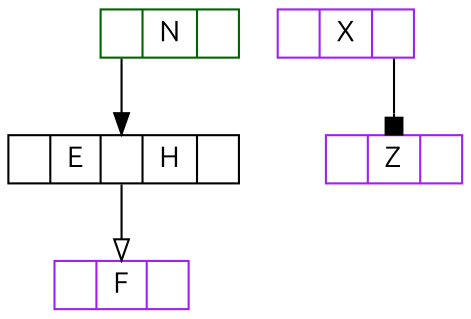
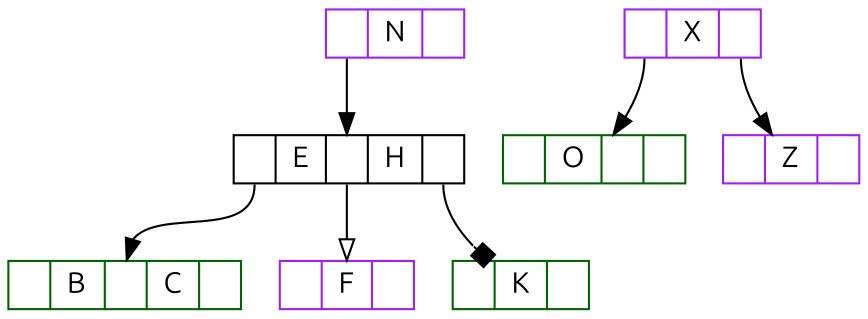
node "N": color darkgreen -> purple
edge "X" -> "Z": arrowhead box -> normal
node "O": added
node "B": added
node "K": added
